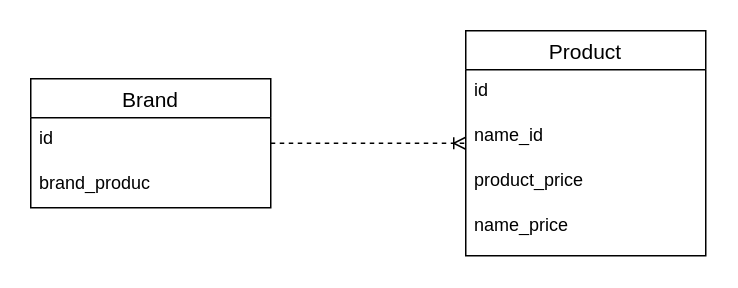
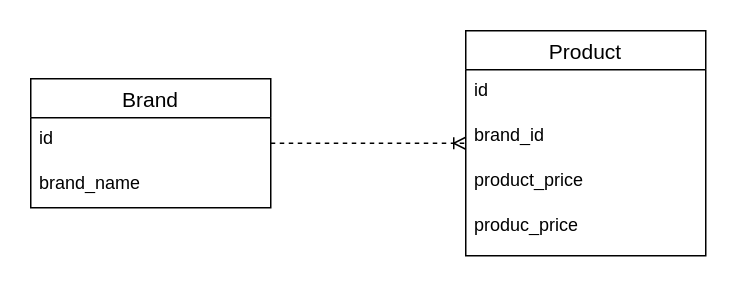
node "name_id": label "name_id" -> "brand_id"
node "brand_produc": label "brand_produc" -> "brand_name"
node "name_price": label "name_price" -> "produc_price"
